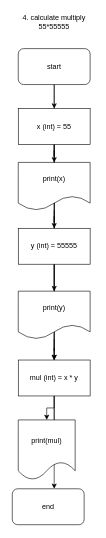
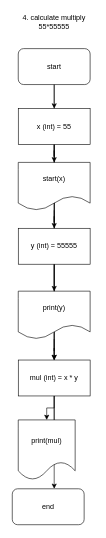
node "print(x)": label "print(x)" -> "start(x)"
